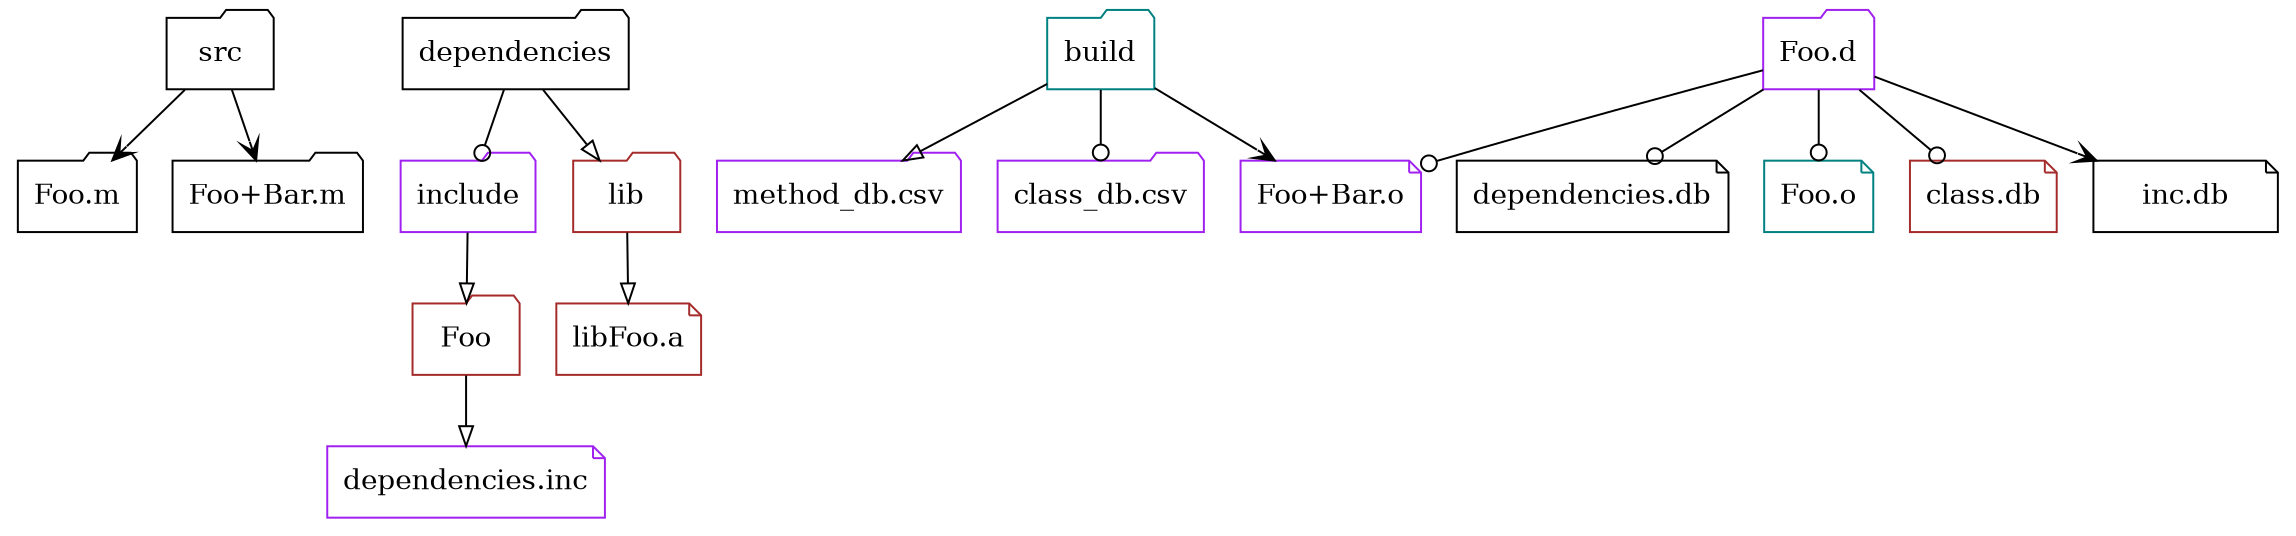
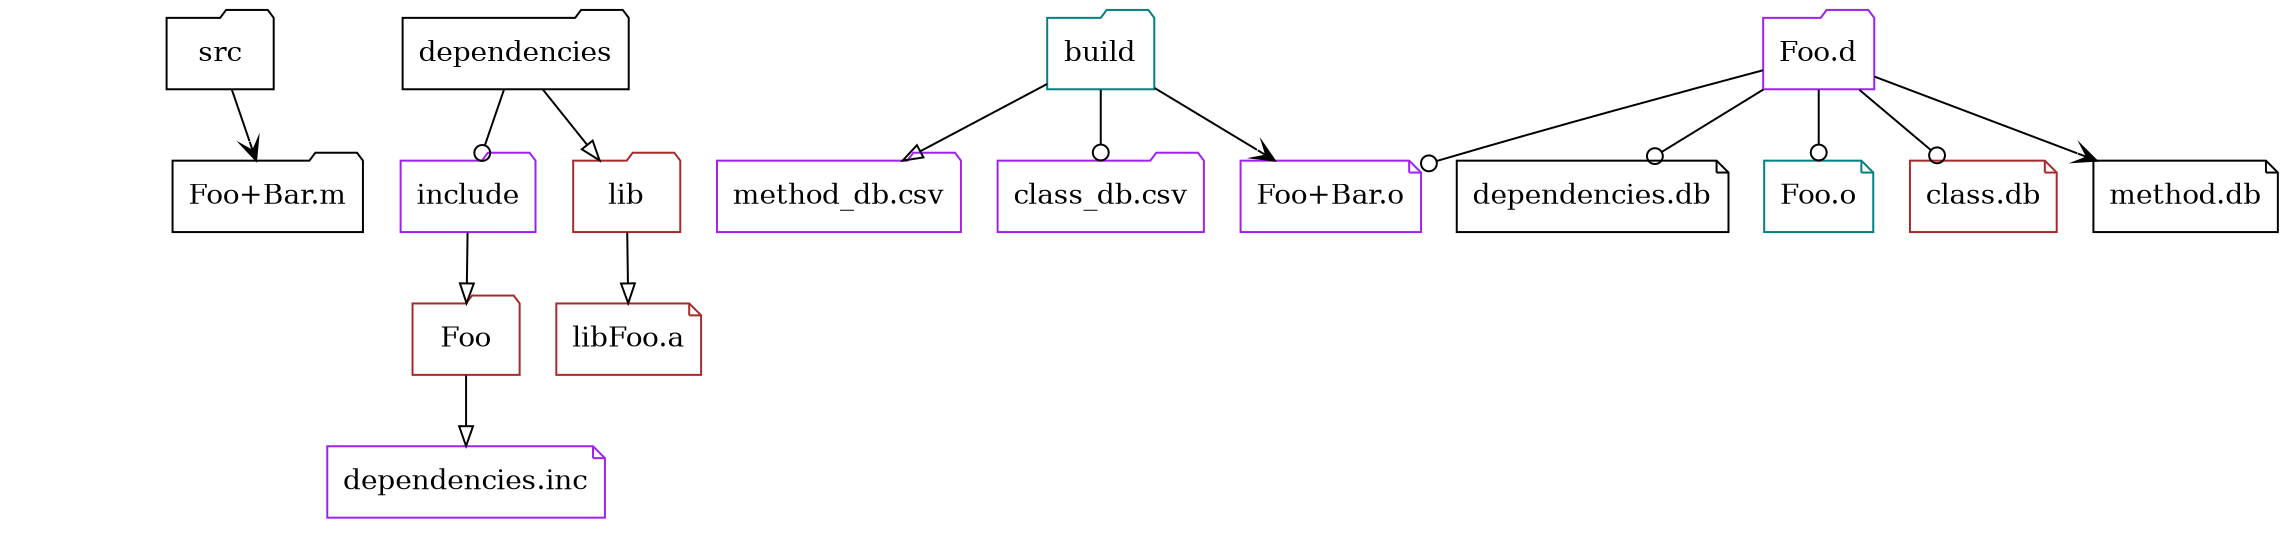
node "Foo.m": removed
node "inc.db": label "inc.db" -> "method.db"
